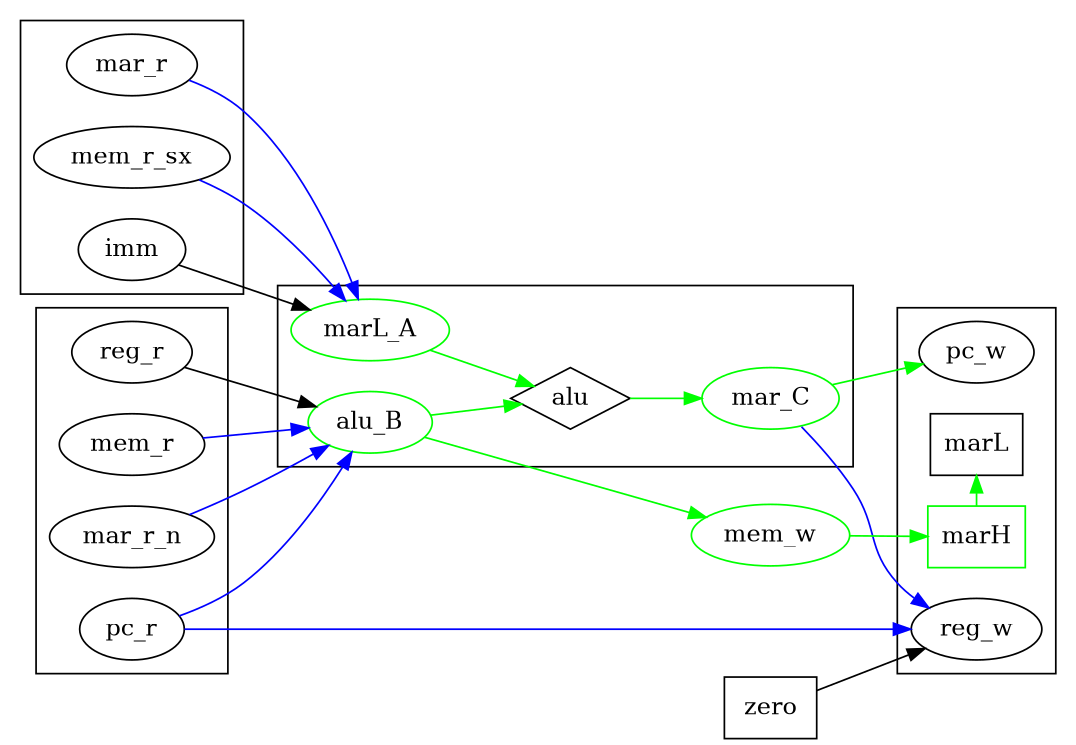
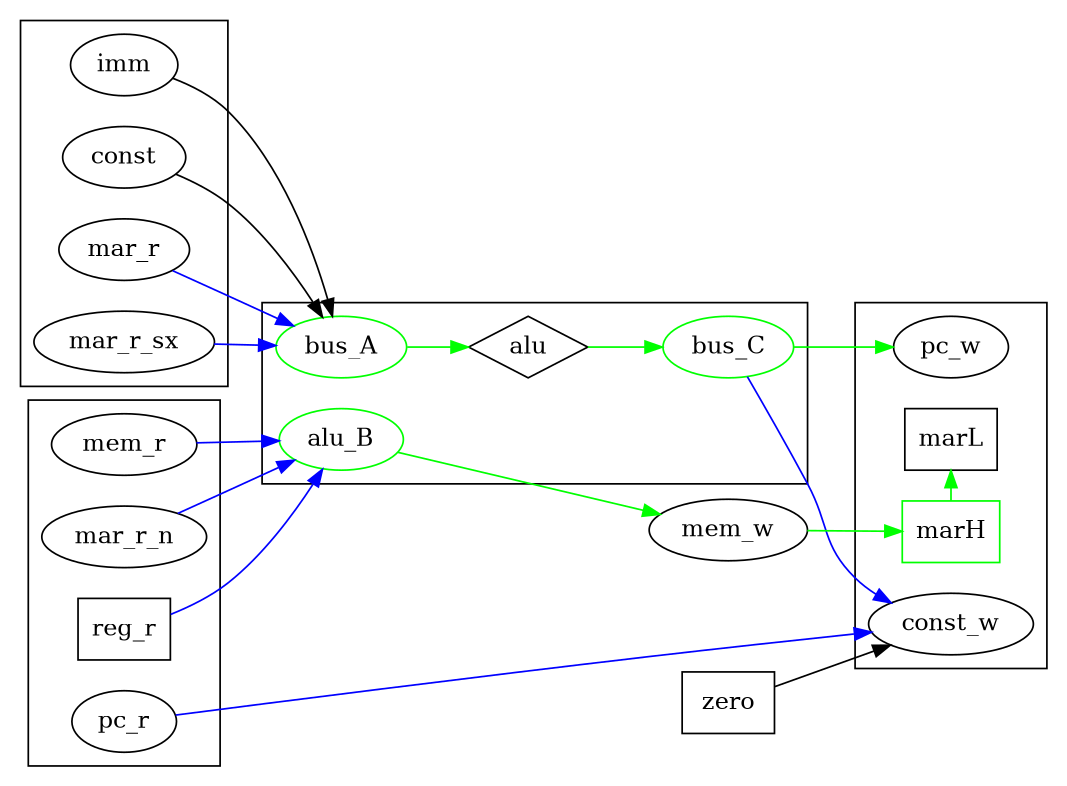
node "const": added
node "mem_r_sx": label "mem_r_sx" -> "mar_r_sx"
node "marL_A": label "marL_A" -> "bus_A"
node "reg_r": shape ellipse -> box
edge "reg_r" -> "alu_B": color black -> blue
node "mar_C": label "mar_C" -> "bus_C"
edge "alu_B" -> "alu": removed
node "mem_w": color green -> black
edge "pc_r" -> "alu_B": removed
node "reg_w": label "reg_w" -> "const_w"
